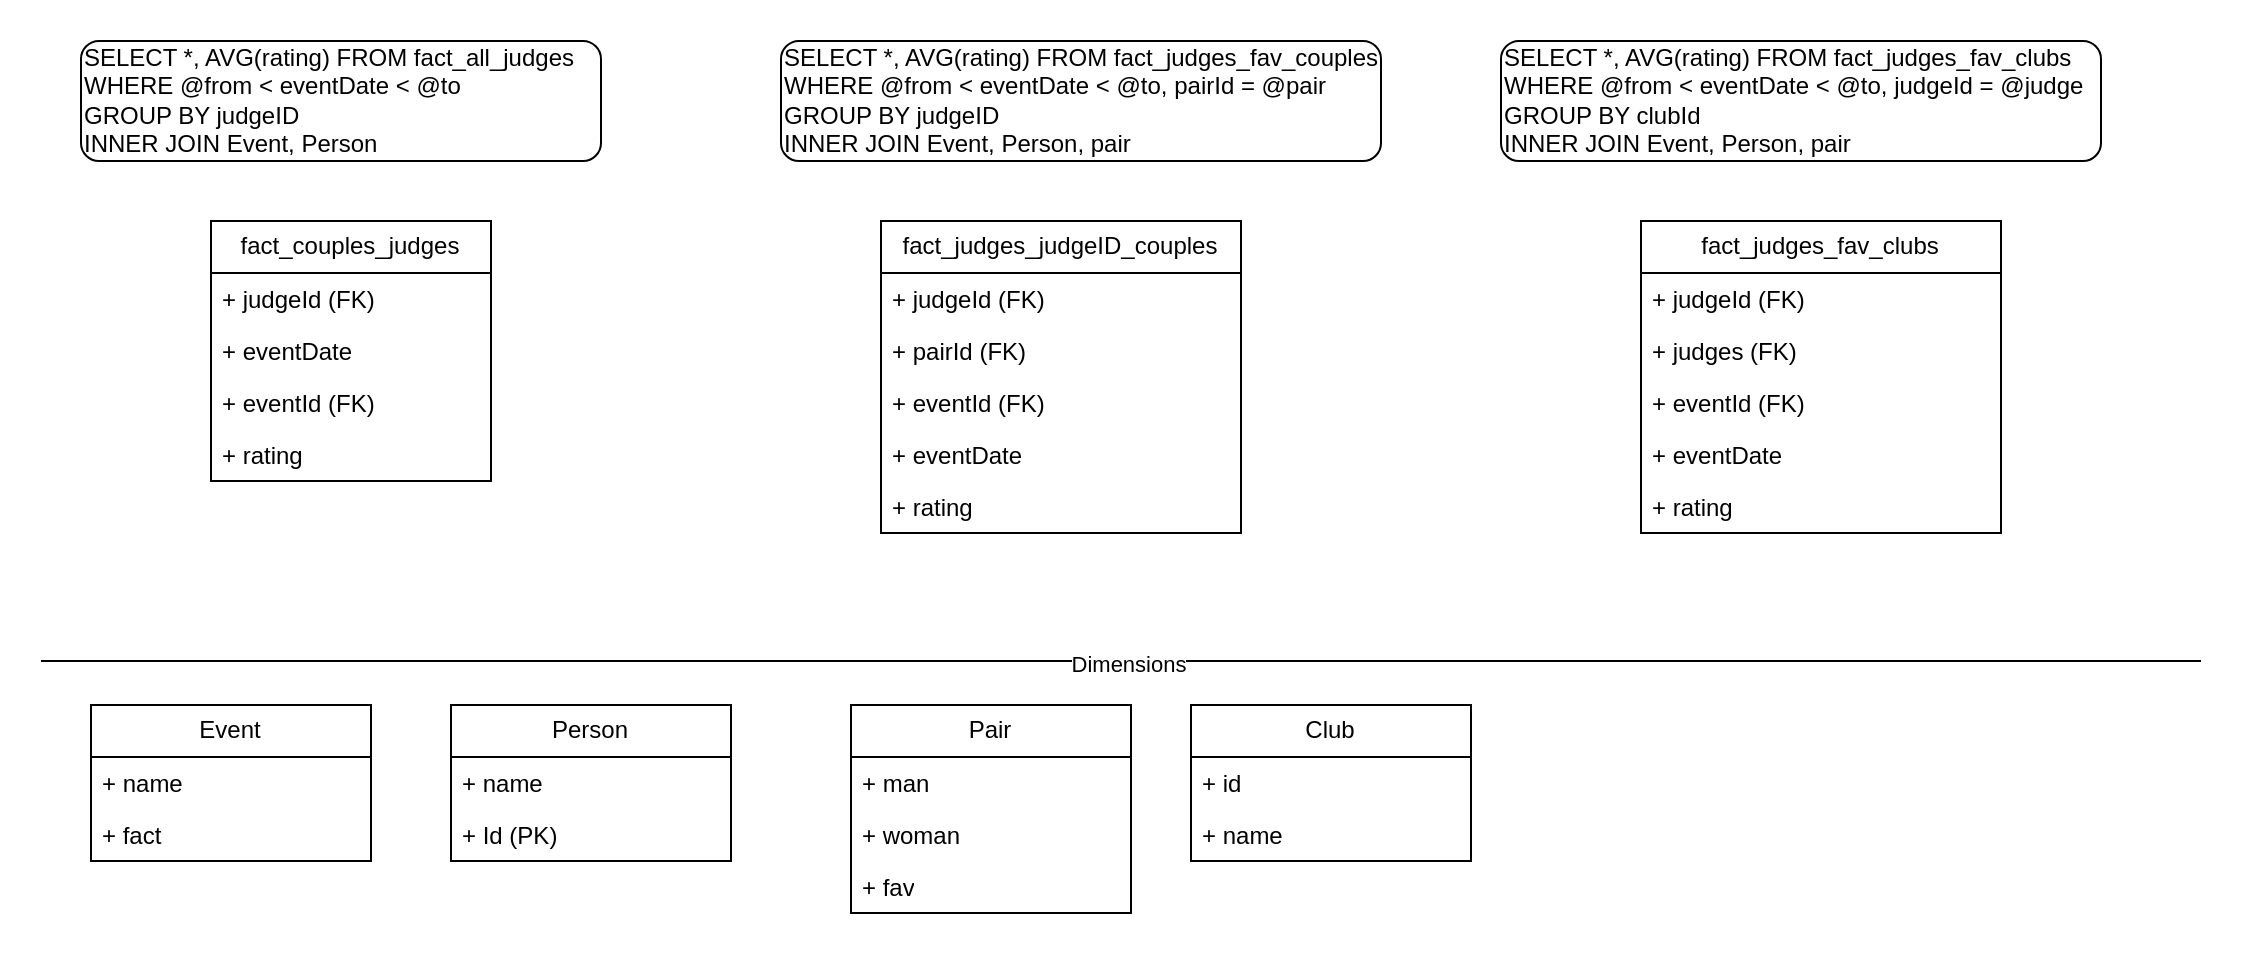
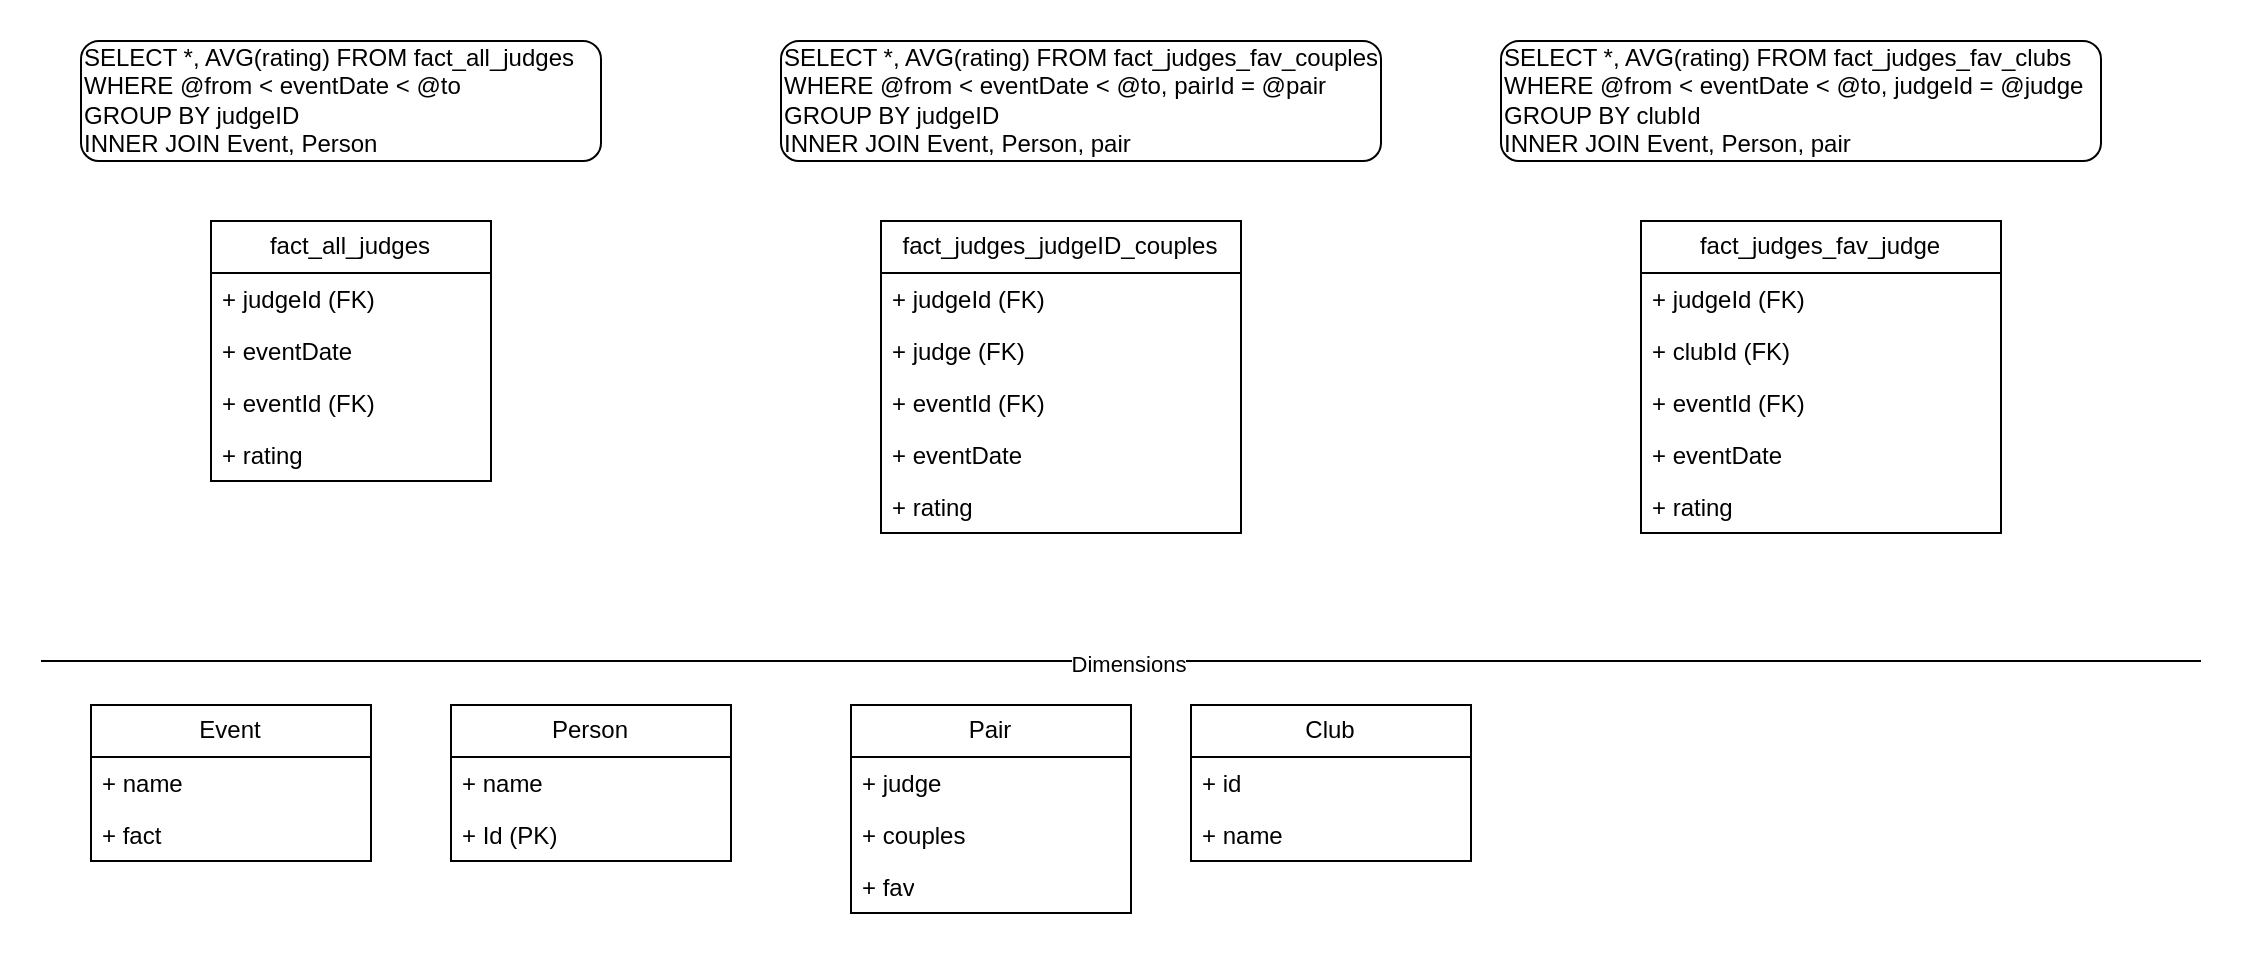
node "fact_couples_judges": label "fact_couples_judges" -> "fact_all_judges"
node "fact_judges_fav_clubs": label "fact_judges_fav_clubs" -> "fact_judges_fav_judge"
node "+ pairId (FK)": label "+ pairId (FK)" -> "+ judge (FK)"
node "+ judges (FK)": label "+ judges (FK)" -> "+ clubId (FK)"
node "+ man": label "+ man" -> "+ judge"
node "+ woman": label "+ woman" -> "+ couples"
